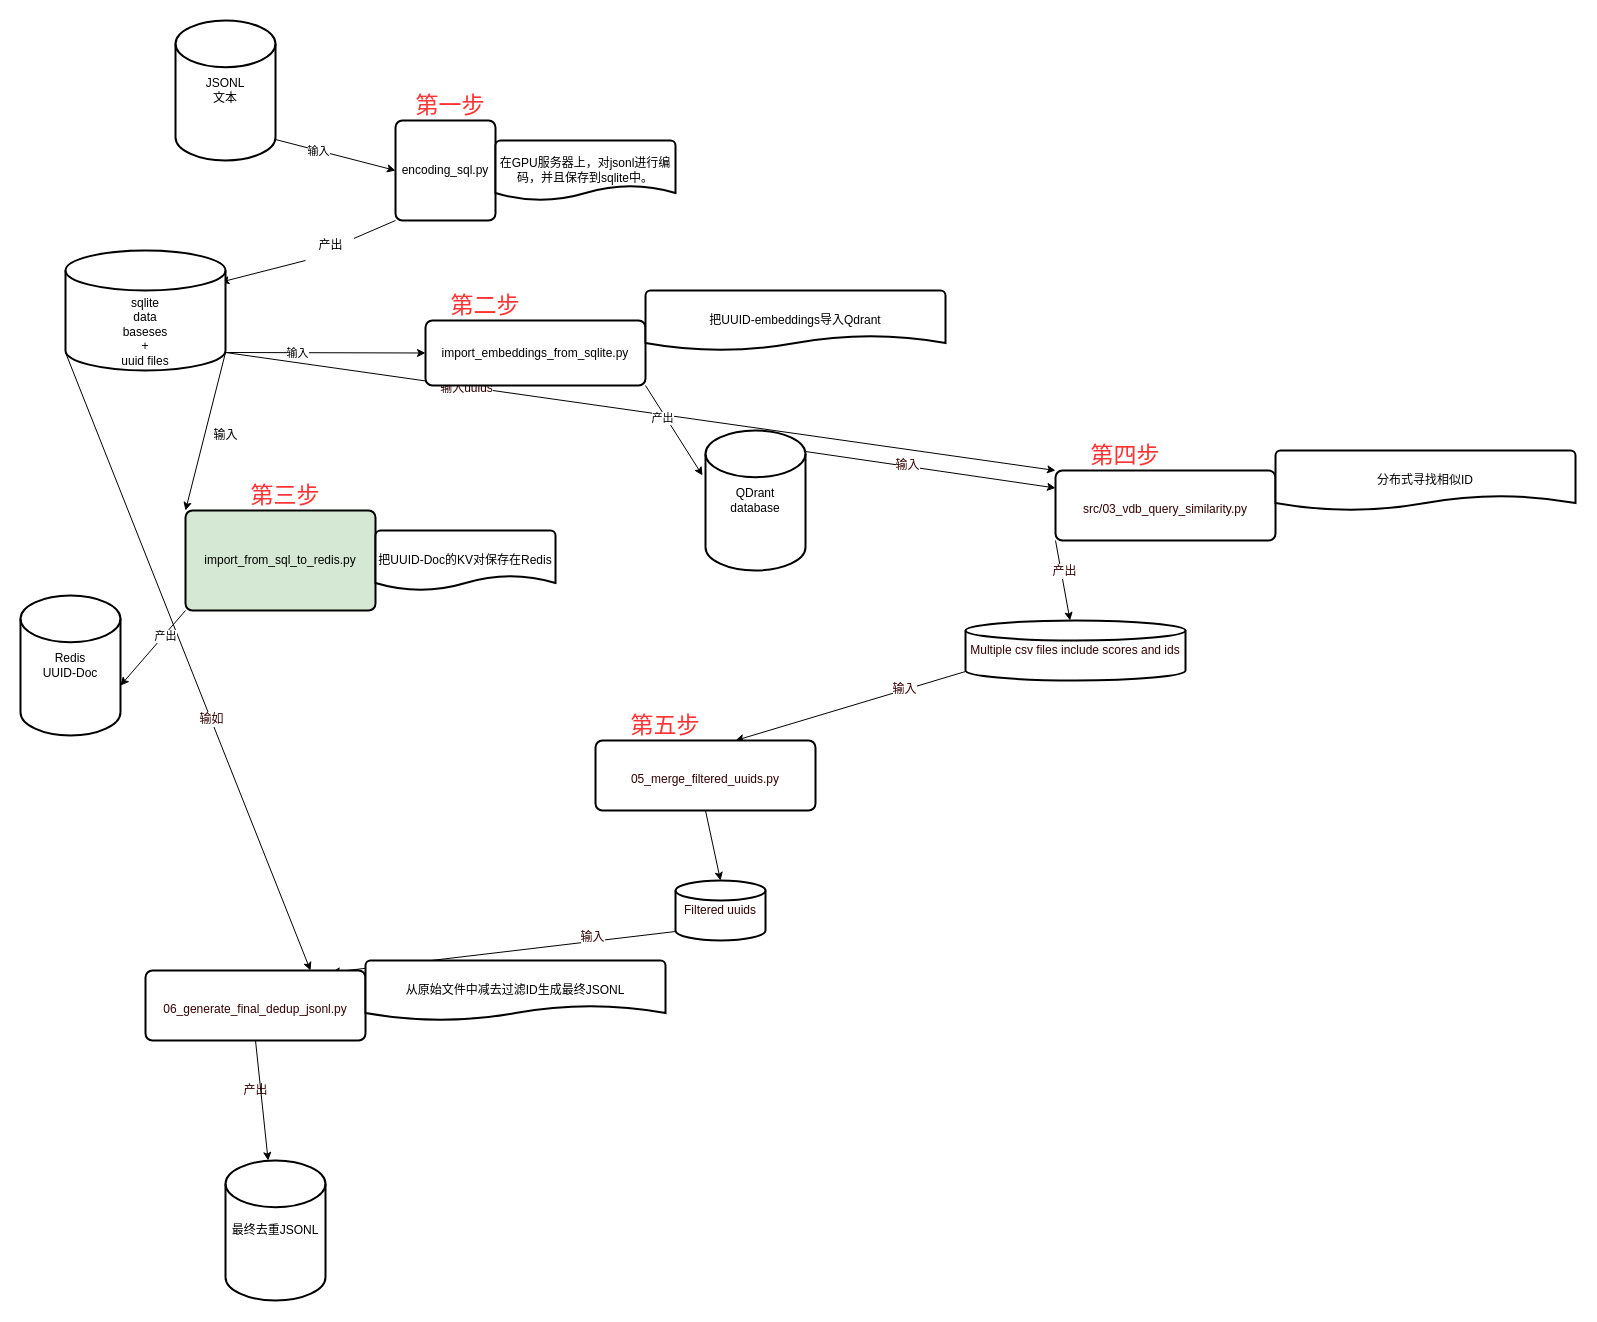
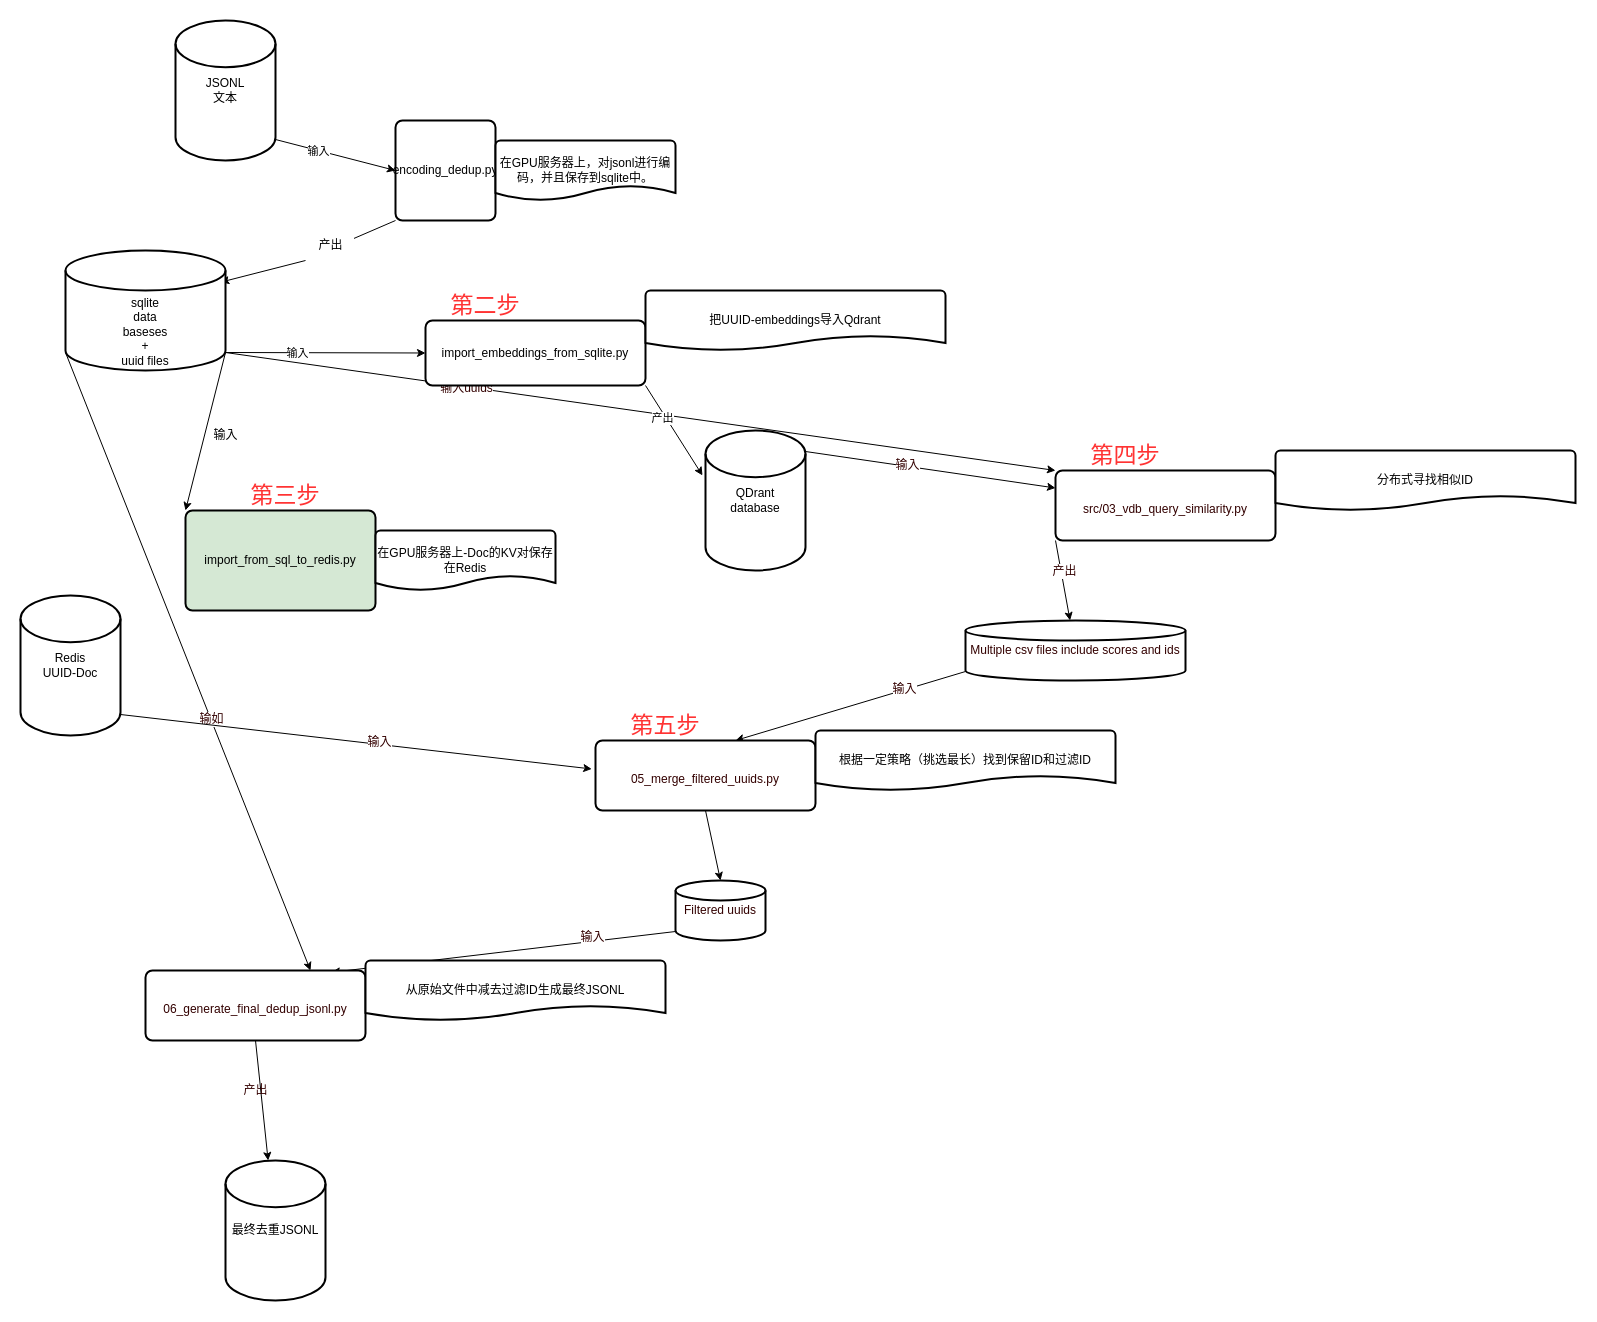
node "第一步": removed
node "encoding_sql.py": label "encoding_sql.py" -> "encoding_dedup.py"
node "把UUID-Doc的KV对保存在Redis": label "把UUID-Doc的KV对保存在Redis" -> "在GPU服务器上-Doc的KV对保存在Redis"
edge "import_from_sql_to_redis.py" -> "Redis UUID-Doc": removed, label "产出"
edge "Redis UUID-Doc" -> "05_merge_filtered_uuids.py": added, label "输入"
node "根据一定策略（挑选最长）找到保留ID和过滤ID": added
